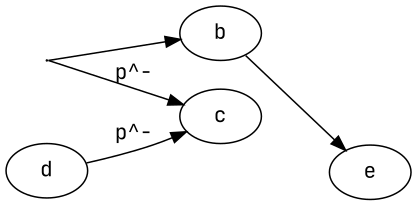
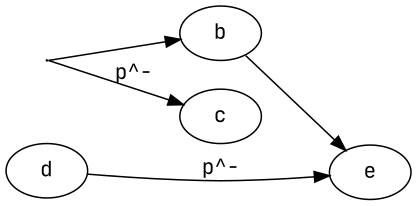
edge "d" -> "c": now "d" -> "e"
